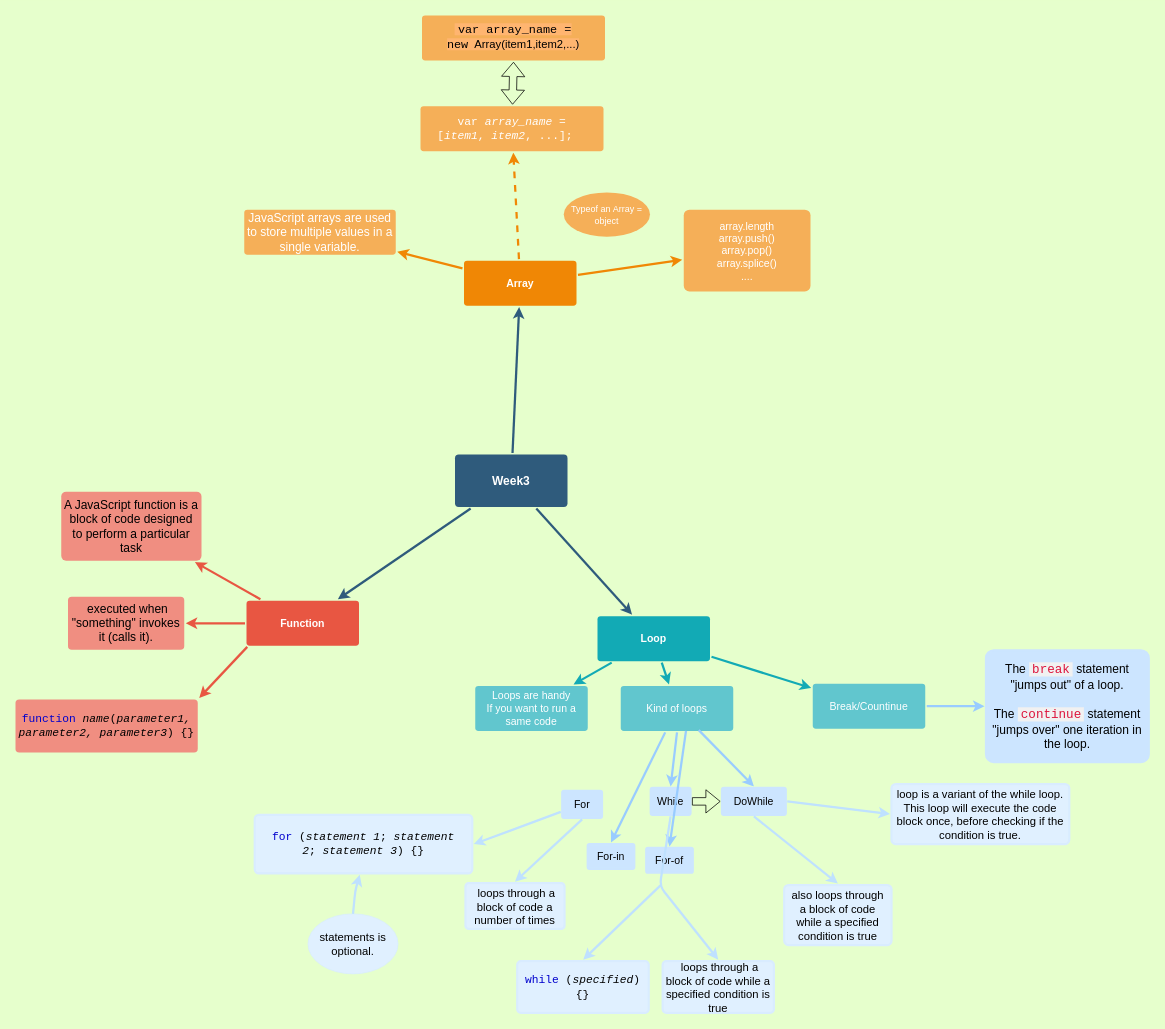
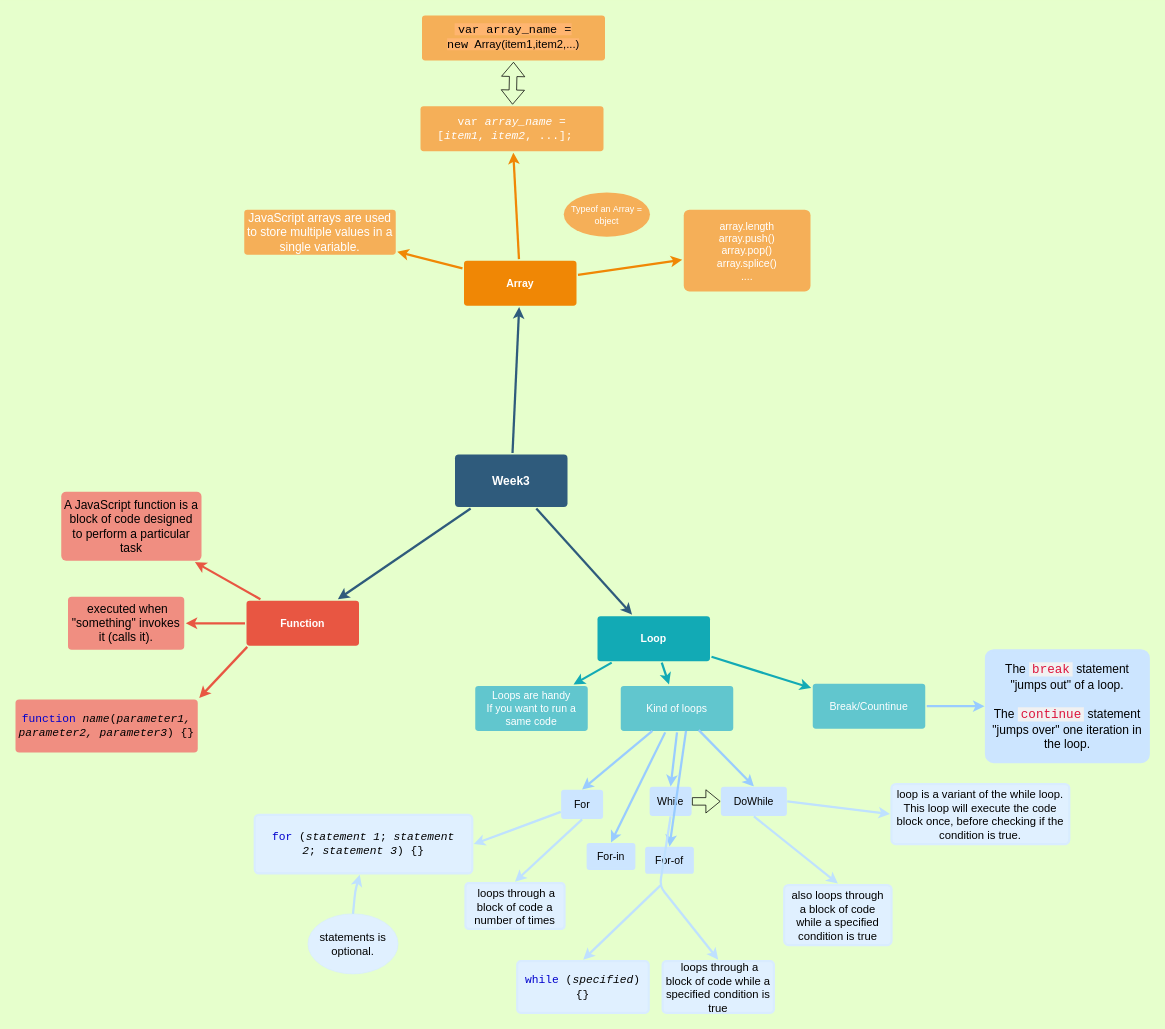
edge "Array" -> "var array_name = [item1, item2, ...];": style dashed -> solid
edge "Kind of loops" -> "For": added
